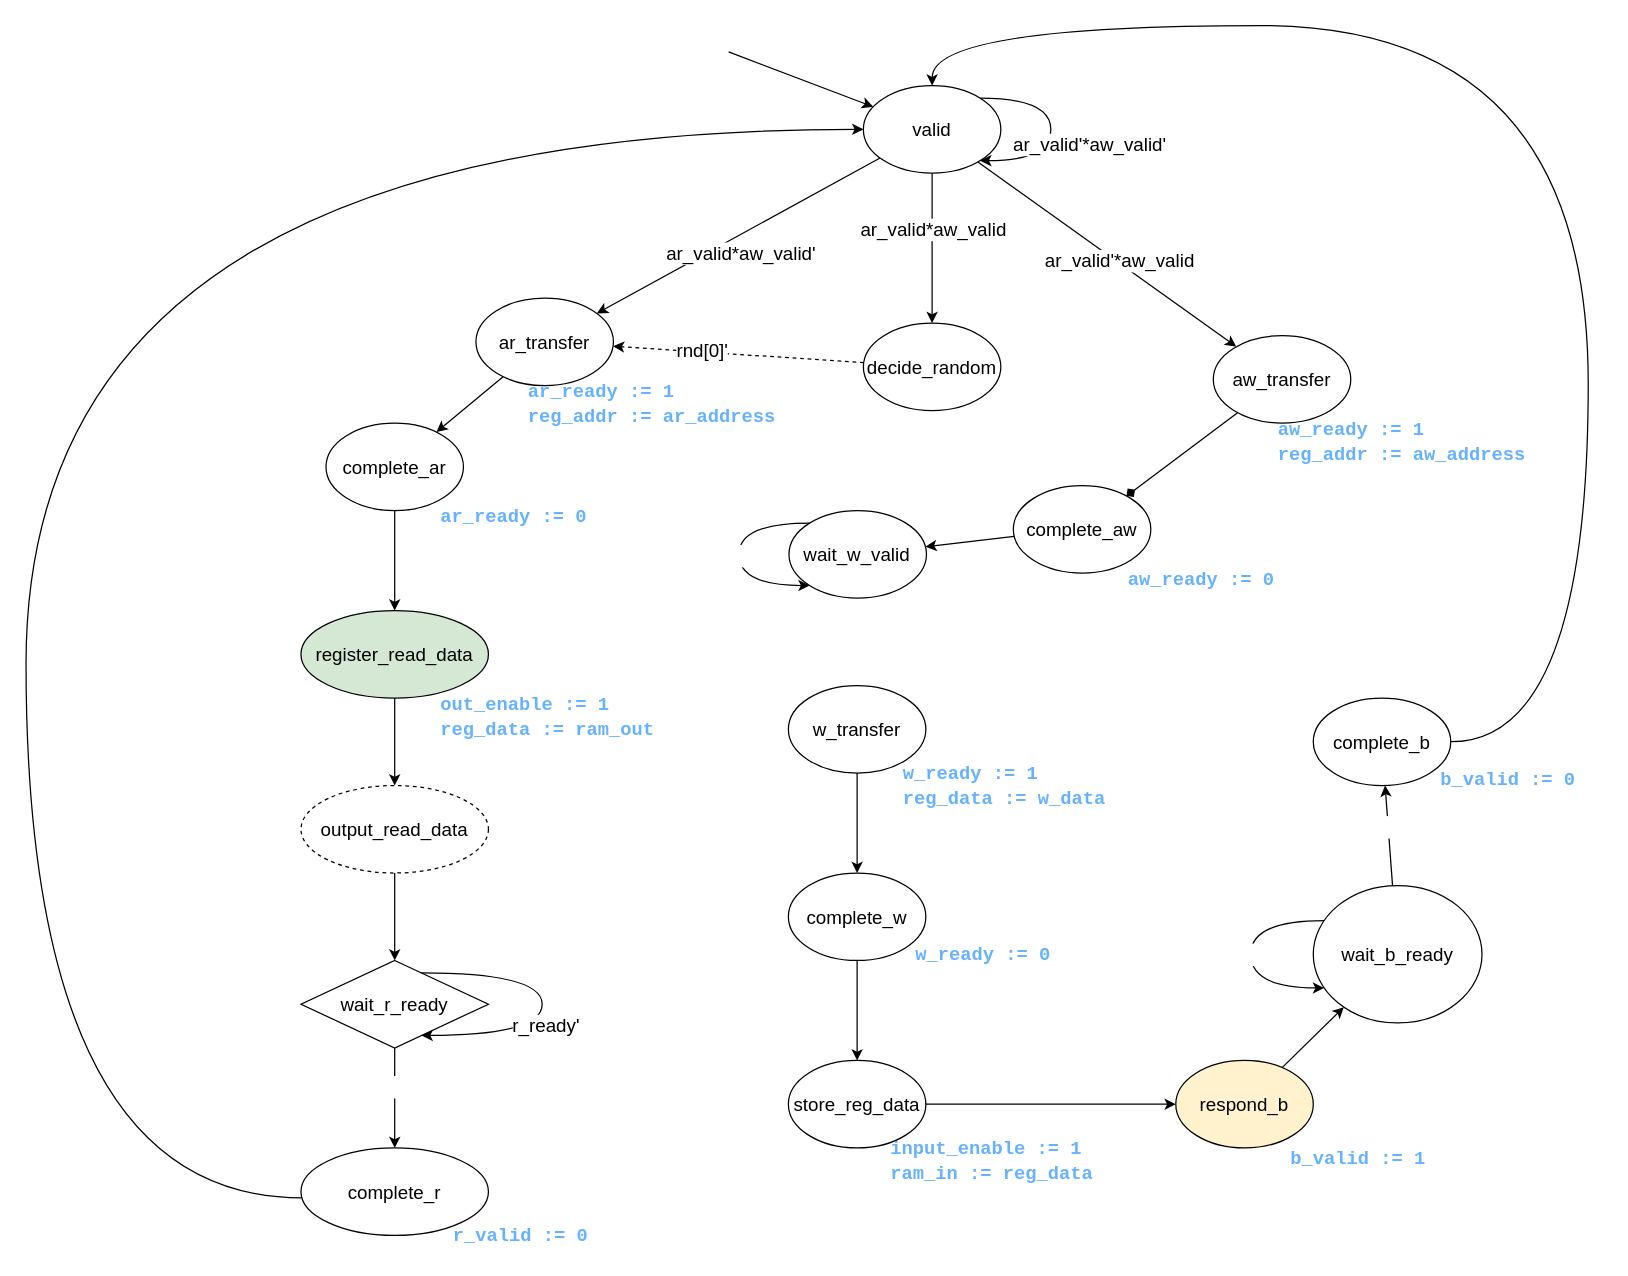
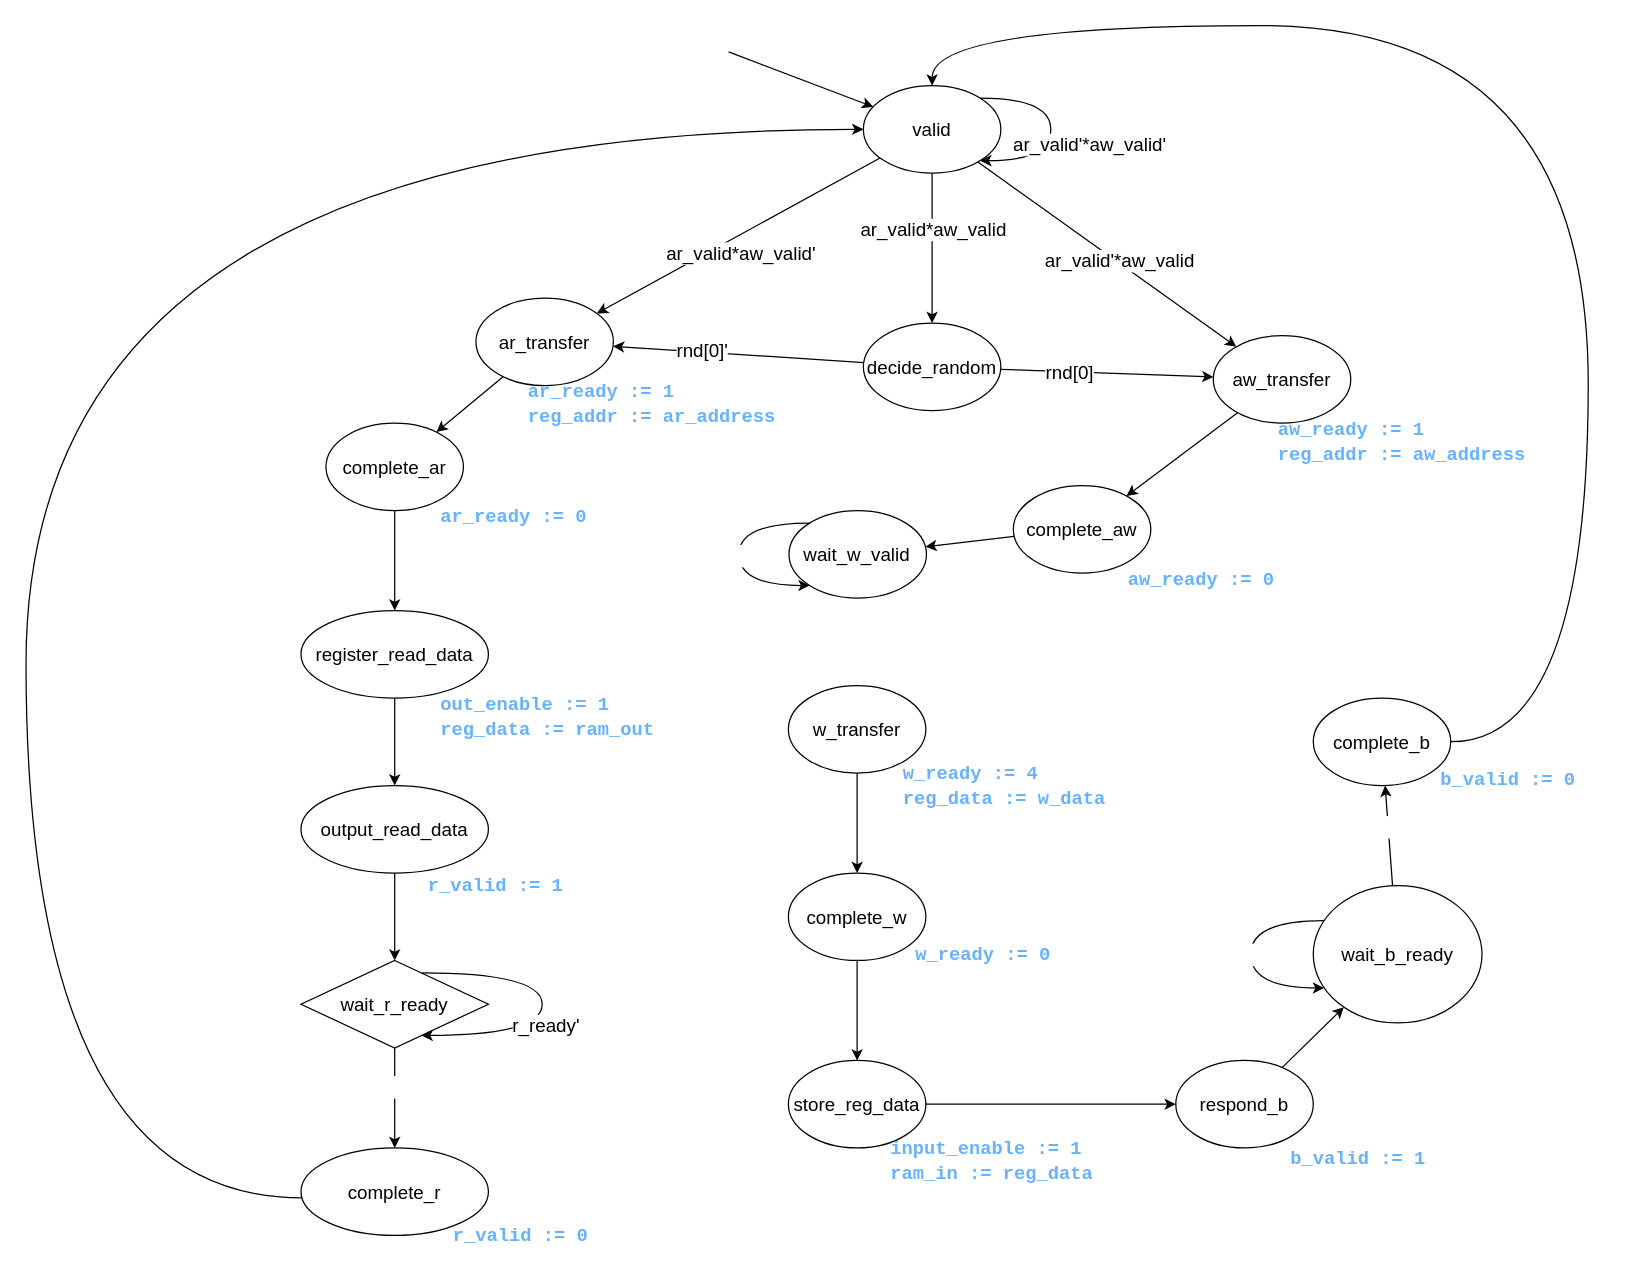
edge "decide_random" -> "ar_transfer": style dashed -> solid
edge "decide_random" -> "aw_transfer": added, label "rnd[0]"
edge "aw_transfer" -> "complete_aw": arrowhead diamond -> classic
node "register_read_data": fillcolor #d5e8d4 -> #ffffff
node "w_ready := 1 reg_data := w_data": label "w_ready := 1 reg_data := w_data" -> "w_ready := 4 reg_data := w_data"
node "output_read_data": style dashed -> solid
node "r_valid := 1": added
node "respond_b": fillcolor #fff2cc -> #ffffff
